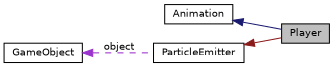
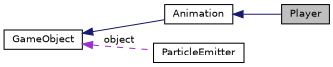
edge "Animation" -> "GameObject": added
edge "Player" -> "ParticleEmitter": removed
